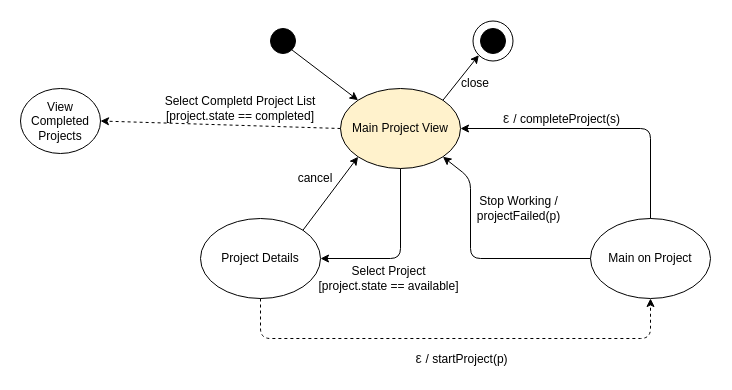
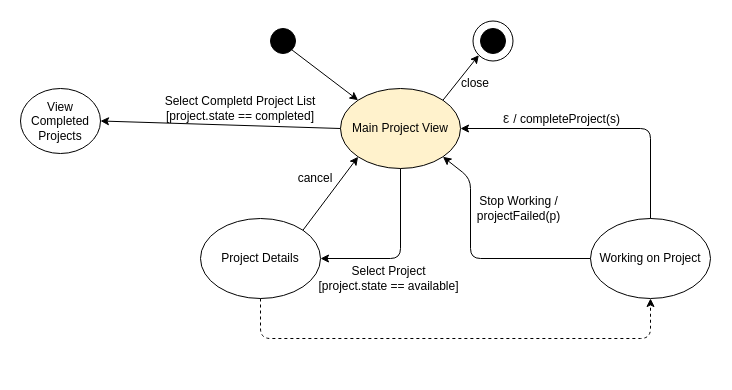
edge "Main Project View" -> "View Completed Projects": style dashed -> solid
node "Main on Project": label "Main on Project" -> "Working on Project"
node "ε / startProject(p)": removed
